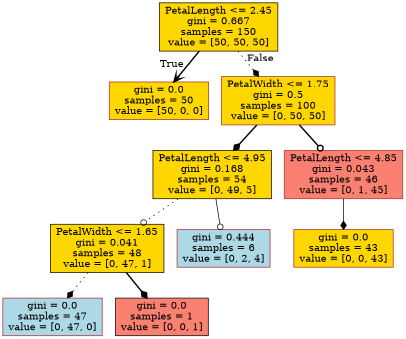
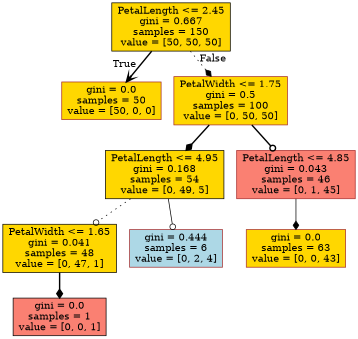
node "gini = 0.0 samples = 43 value = [0, 0, 43]": label "gini = 0.0 samples = 43 value = [0, 0, 43]" -> "gini = 0.0 samples = 63 value = [0, 0, 43]"
node "gini = 0.0 samples = 47 value = [0, 47, 0]": removed
